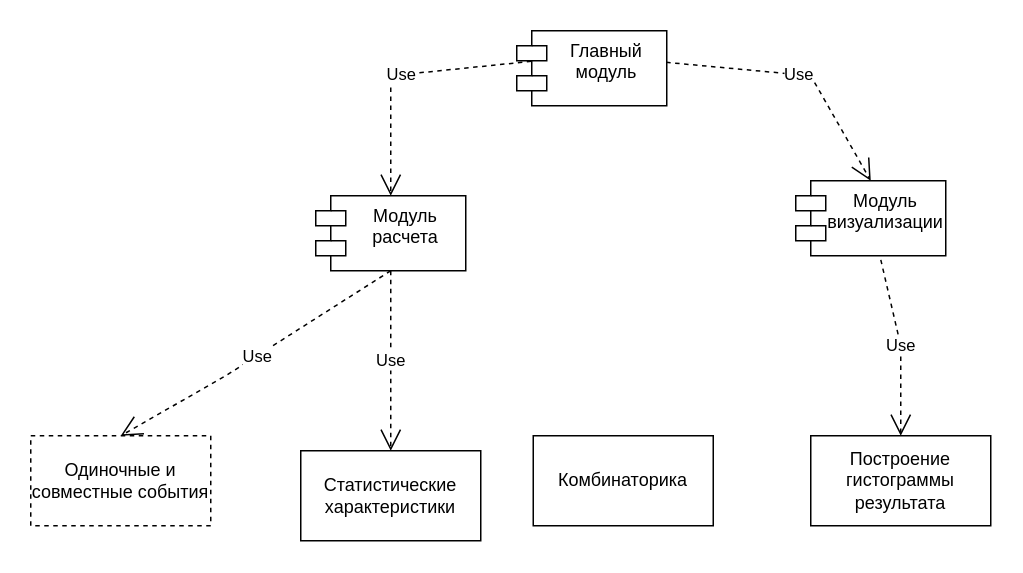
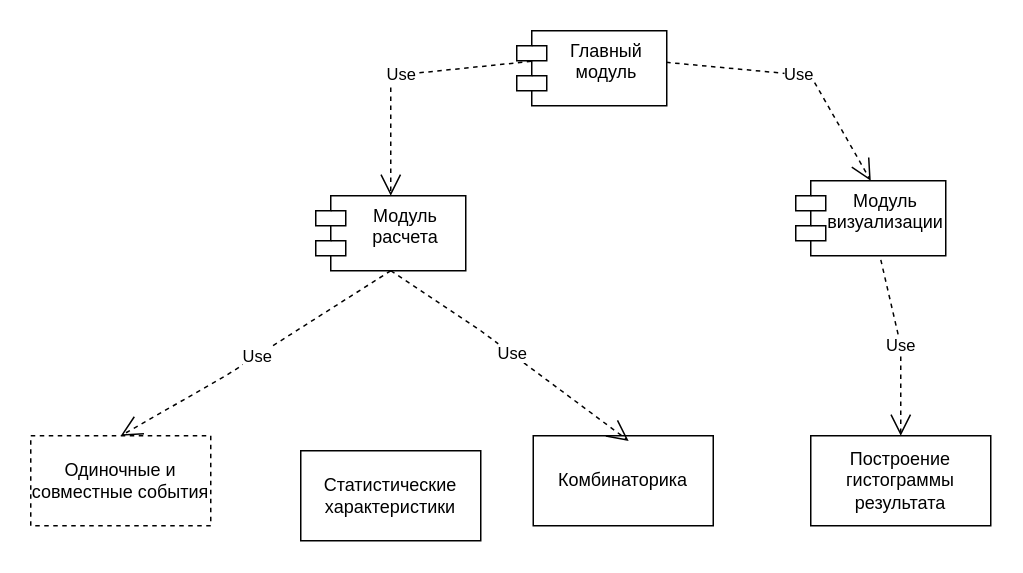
edge "Модуль расчета" -> "Комбинаторика": added, label "Use"
edge "Модуль расчета" -> "Статистические характеристики": removed, label "Use"
